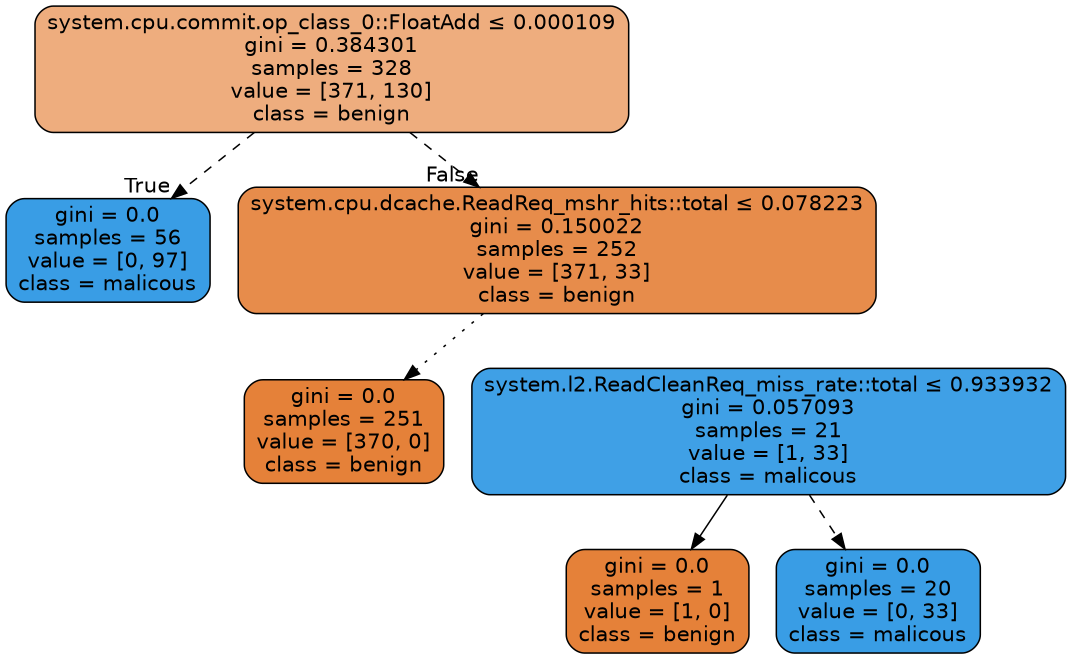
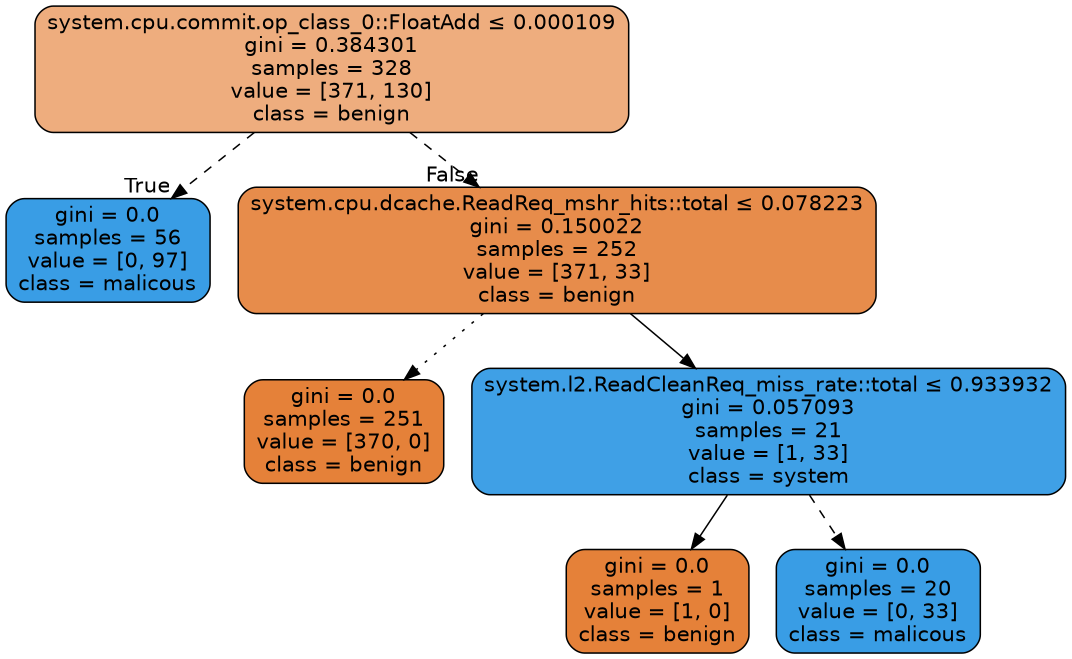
edge "system.cpu.dcache.ReadReq_mshr_hits::total ≤ 0.078223" -> "system.l2.ReadCleanReq_miss_rate::total ≤ 0.933932": added
node "system.l2.ReadCleanReq_miss_rate::total ≤ 0.933932": text "class = malicous" -> "class = system"
